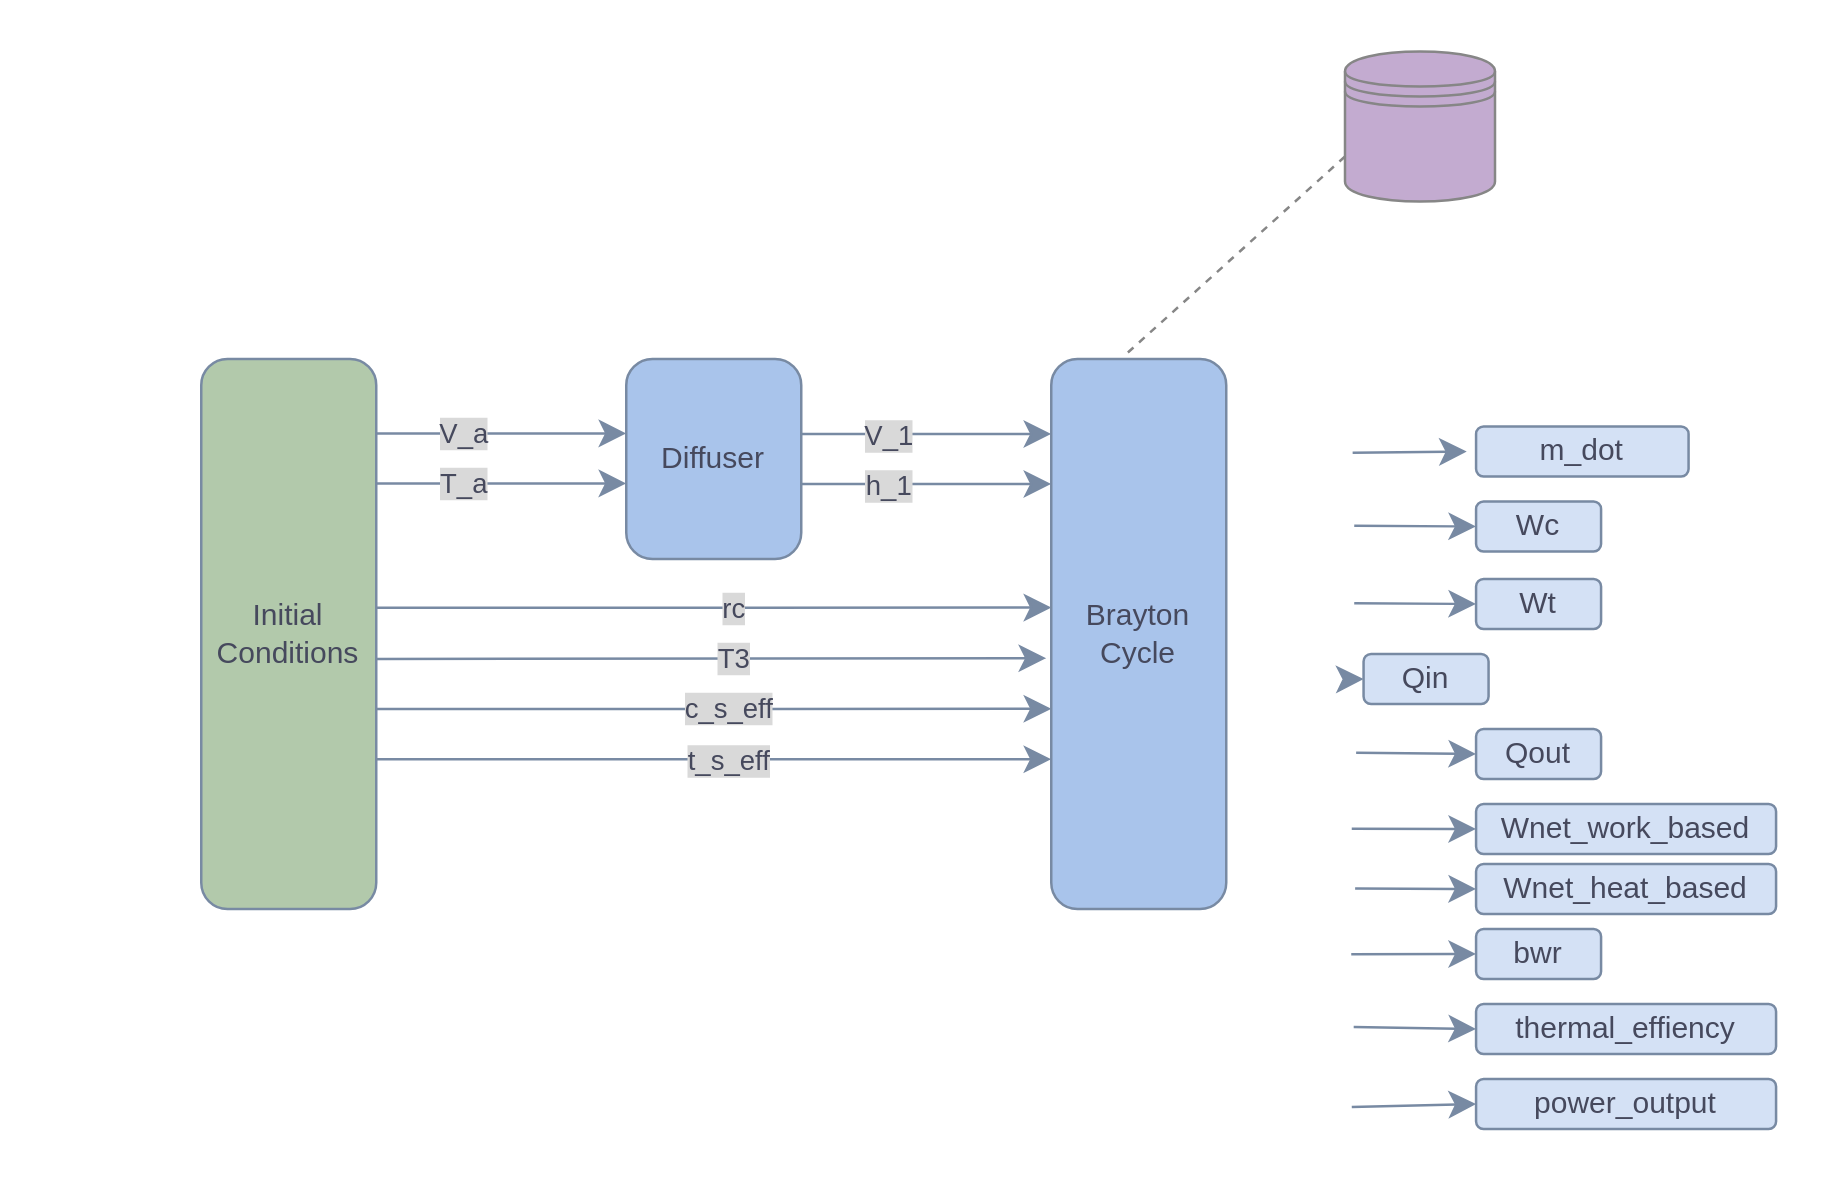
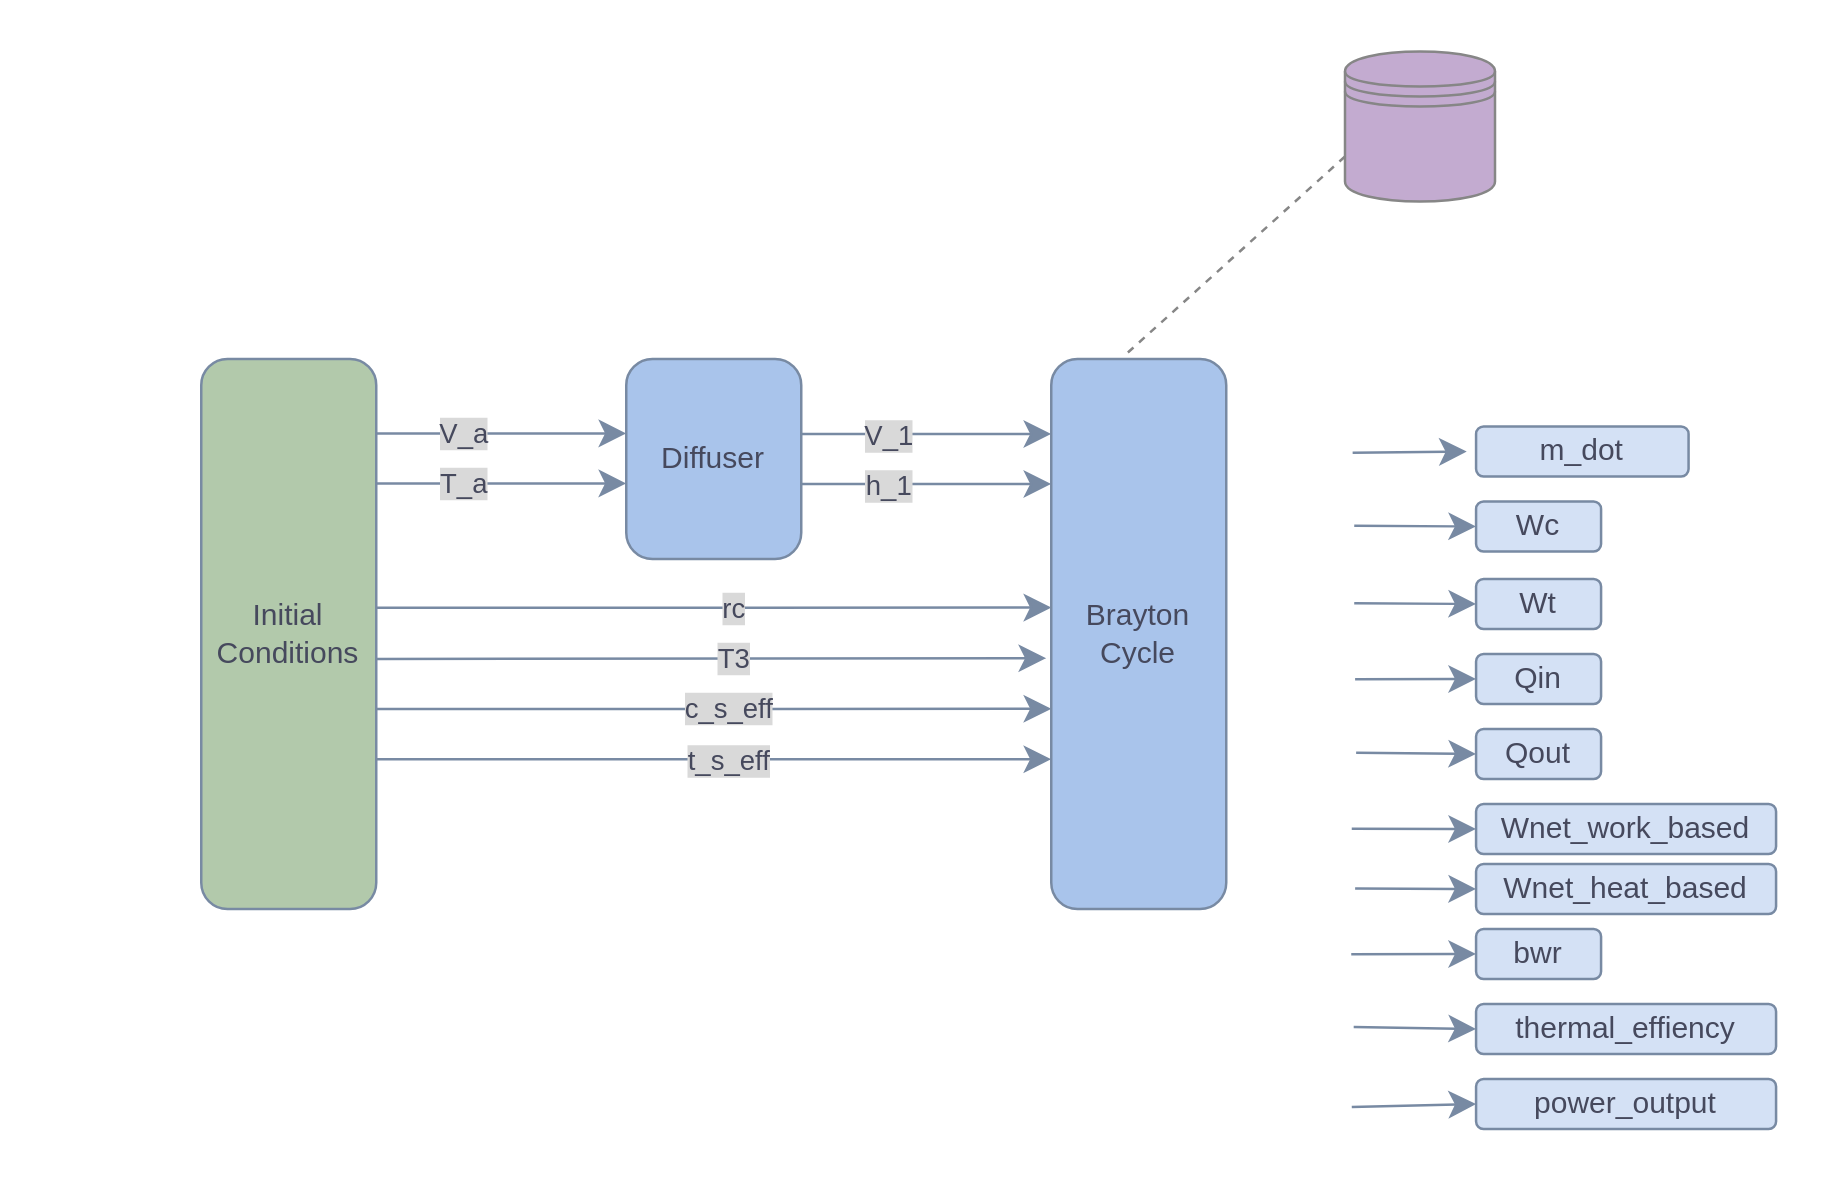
node "Qin": moved (1426, 679) -> (1539, 679)
